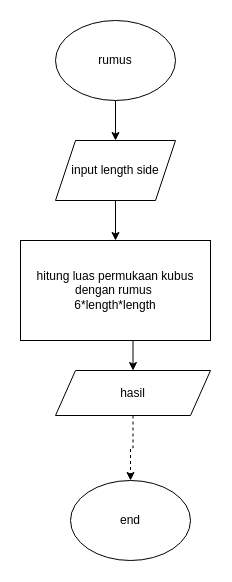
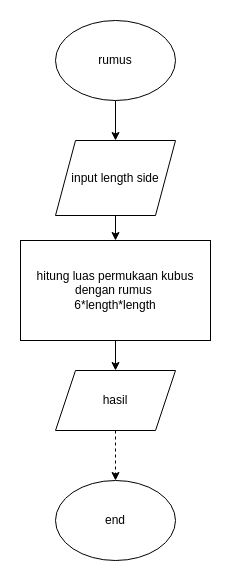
node "input length side": size 120x60 -> 120x75
node "hasil": size 155x45 -> 120x60
node "end": moved (131, 521) -> (116, 521)
